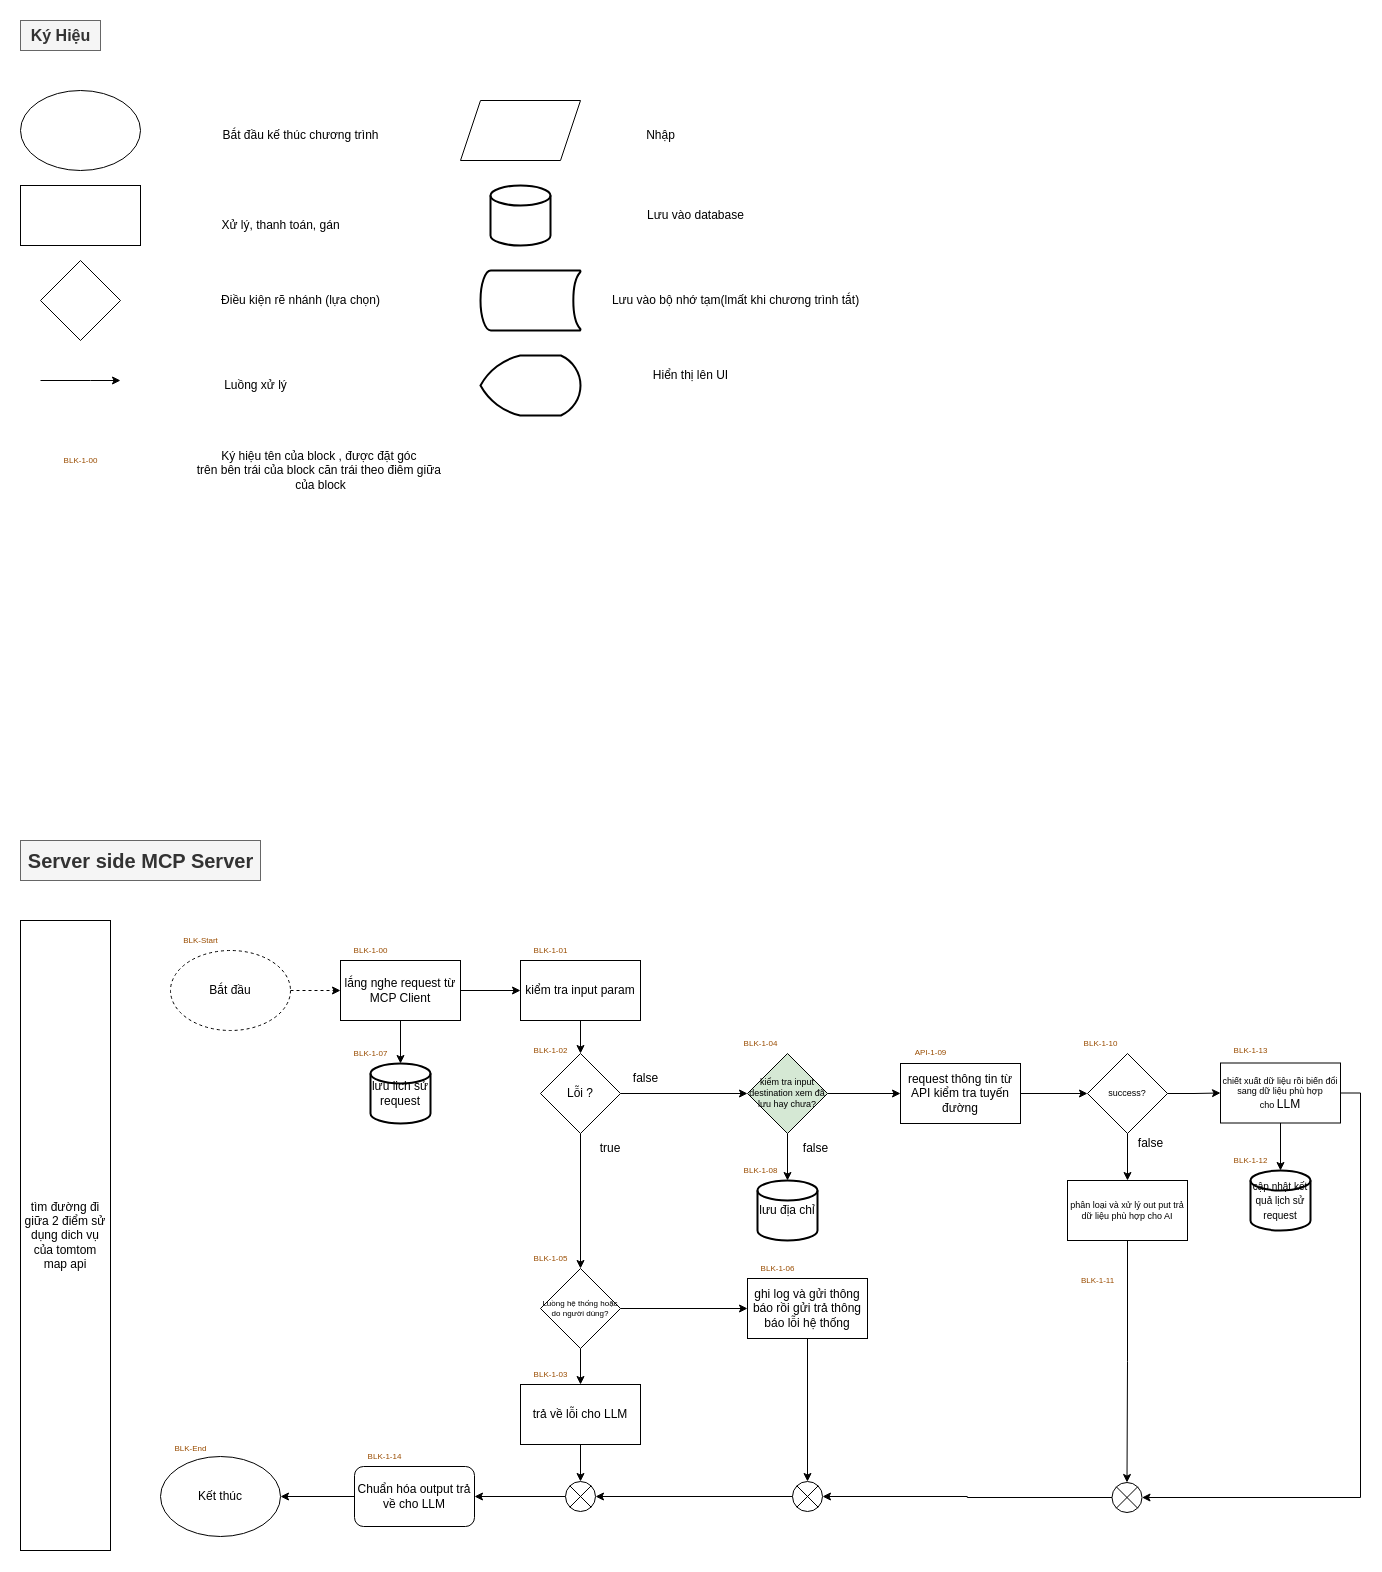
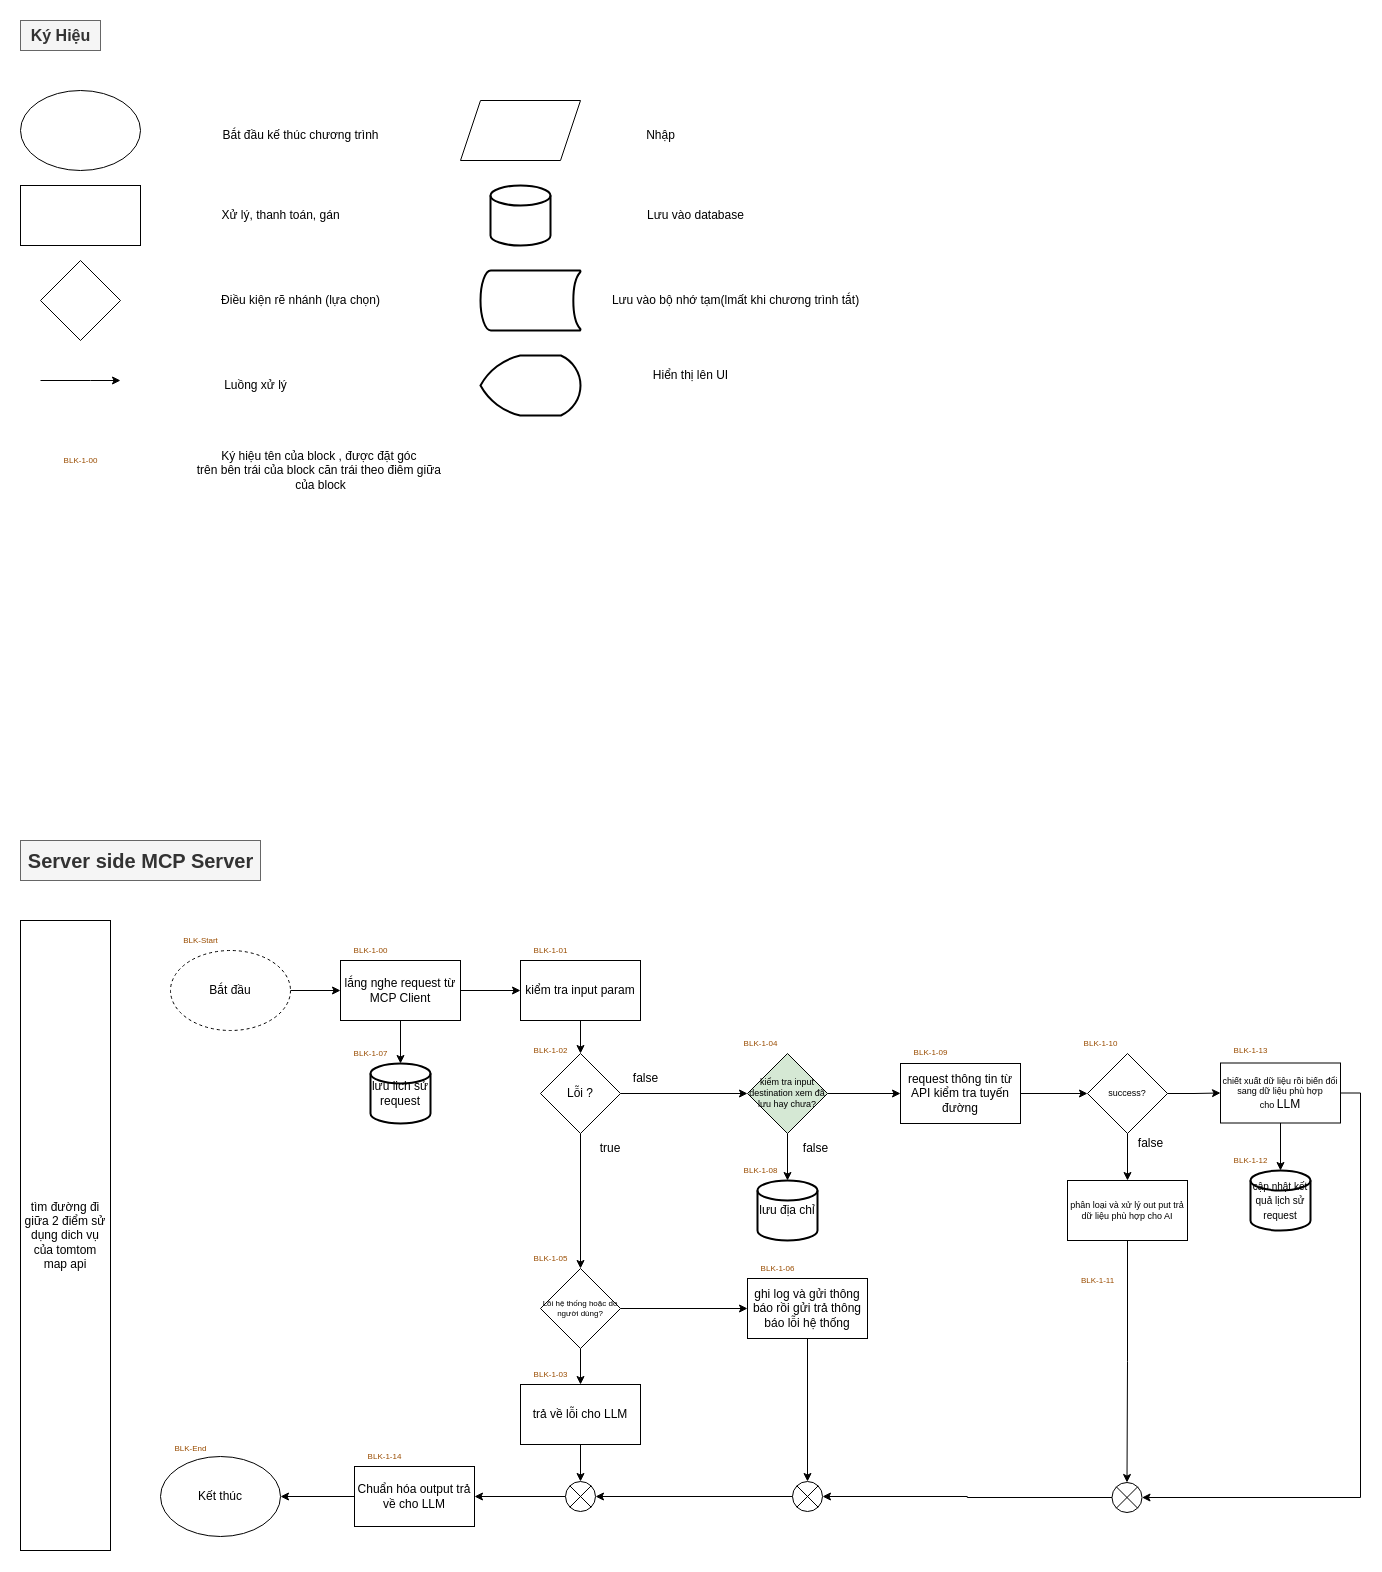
node "Xử lý, thanh toán, gán": moved (281, 226) -> (281, 216)
edge "Bắt đầu" -> "lắng nghe request từ MCP Client": style dashed -> solid
node "API-1-09": label "API-1-09" -> "BLK-1-09"
node "Luồng hệ thống hoặc do người dùng?": label "Luồng hệ thống hoặc do người dùng?" -> "Lỗi hệ thống hoặc do người dùng?"
node "Chuẩn hóa output trả về cho LLM": shape rounded rectangle -> rectangle
